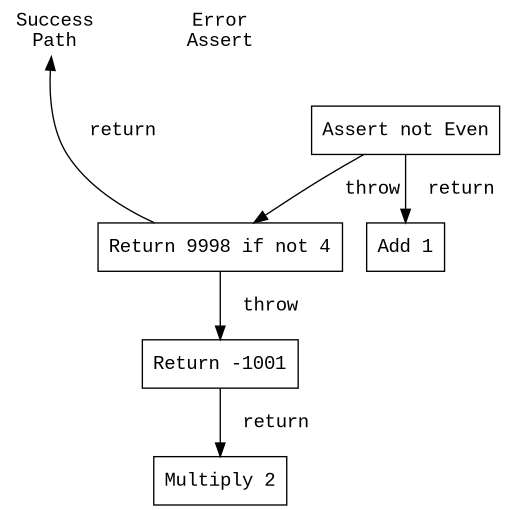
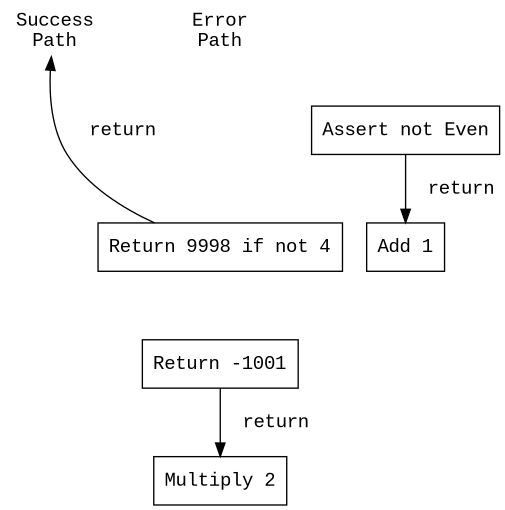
node "Error Assert": label "Error Assert" -> "Error Path"
edge "Assert not Even" -> "Return 9998 if not 4": removed, label "throw"
edge "Return 9998 if not 4" -> "Return -1001": removed, label "throw"
